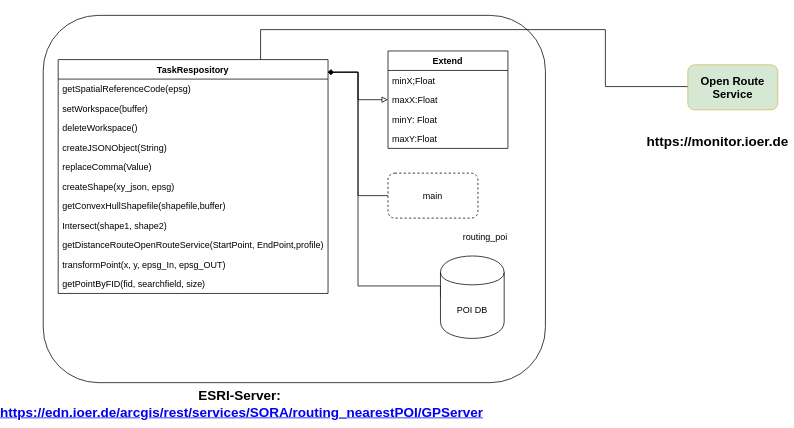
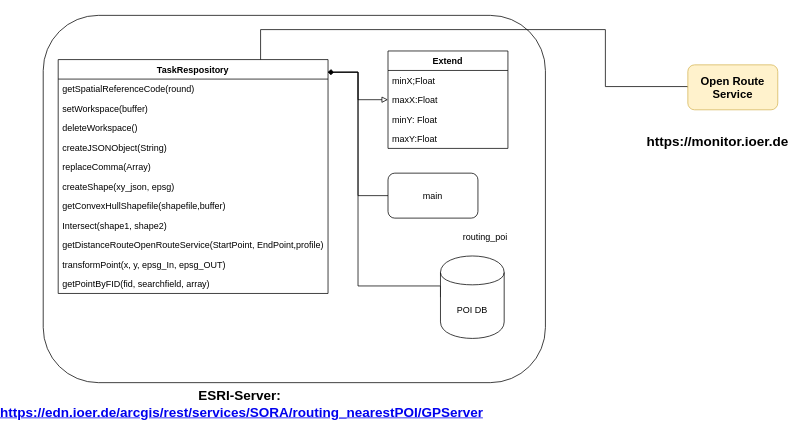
node "Open Route Service": fillcolor #d5e8d4 -> #fff2cc
node "getSpatialReferenceCode(epsg)": label "getSpatialReferenceCode(epsg)" -> "getSpatialReferenceCode(round)"
node "replaceComma(Value)": label "replaceComma(Value)" -> "replaceComma(Array)"
node "main": style dashed -> solid
node "getPointByFID(fid, searchfield, size)": label "getPointByFID(fid, searchfield, size)" -> "getPointByFID(fid, searchfield, array)"
